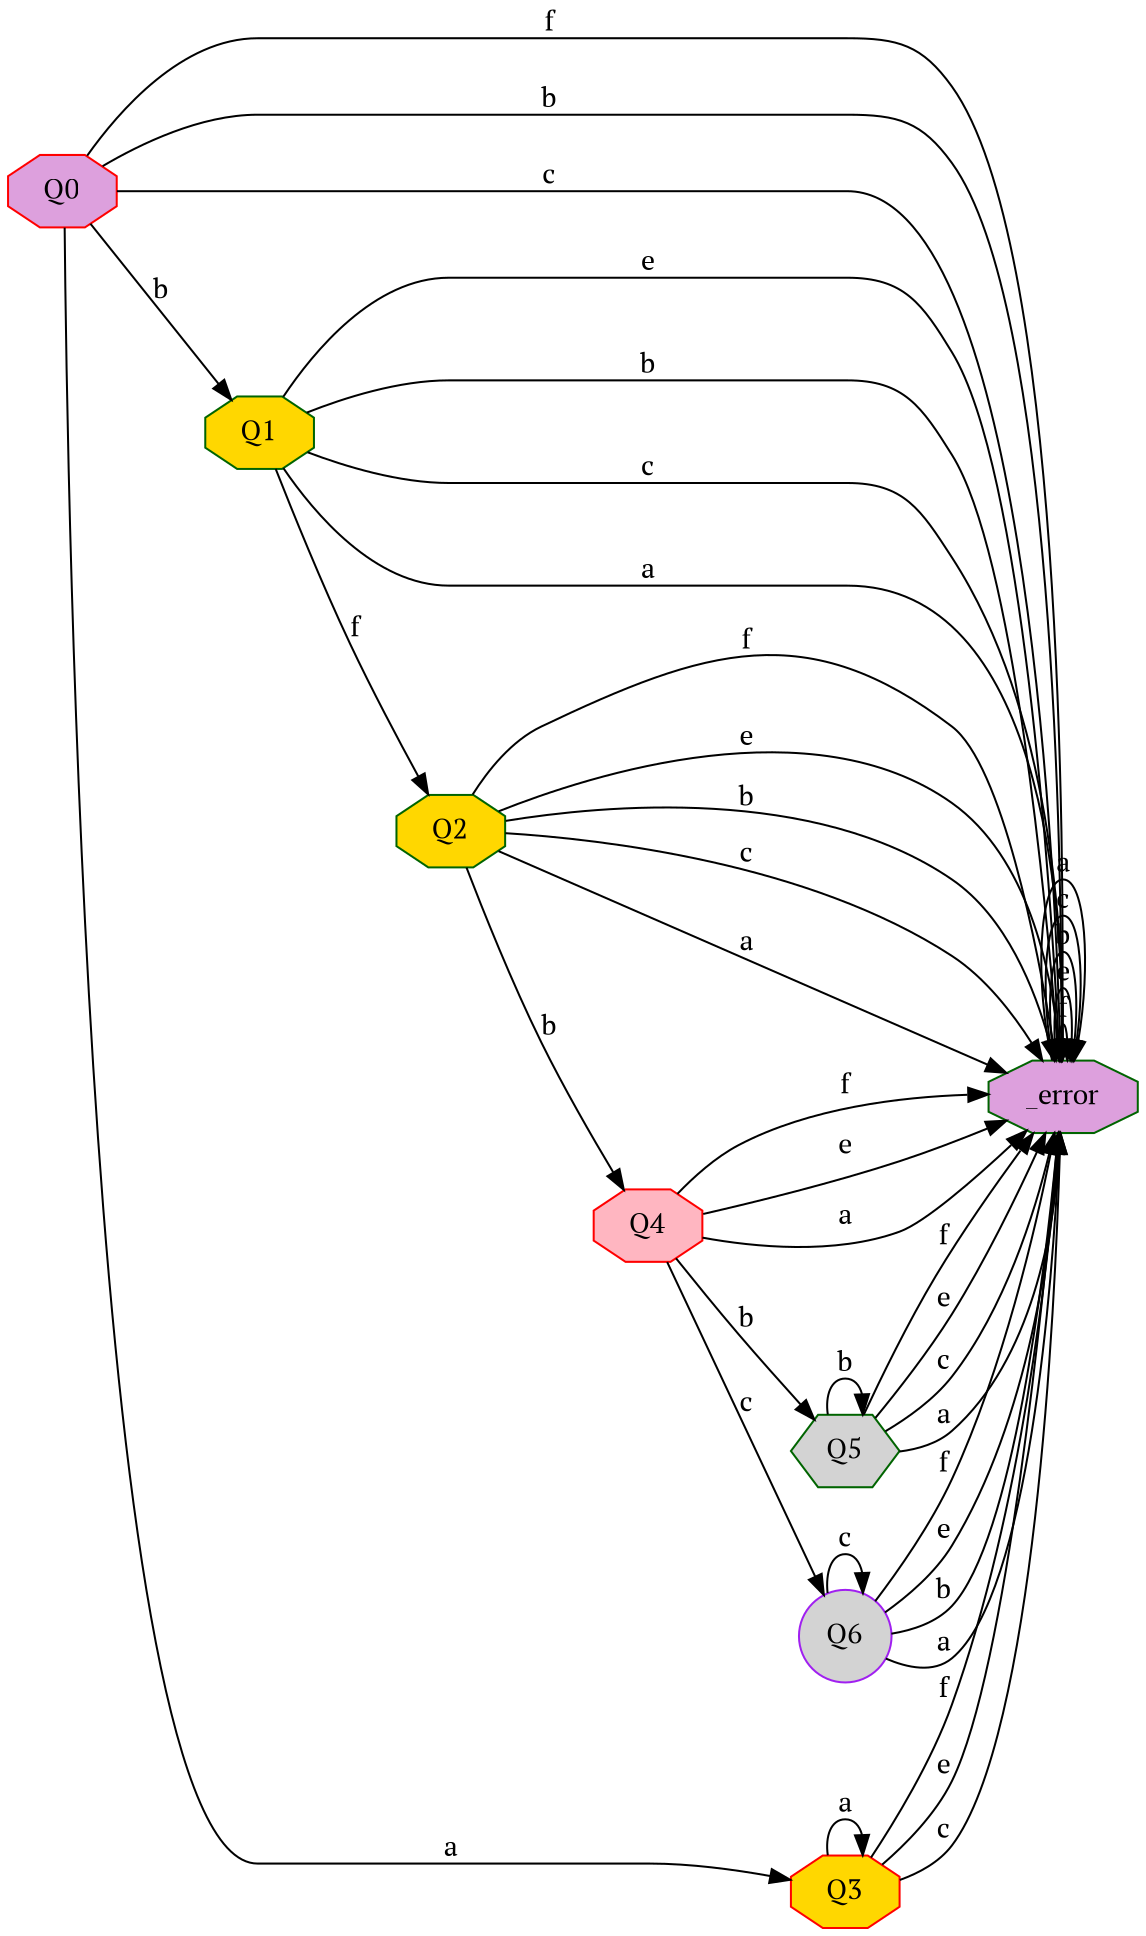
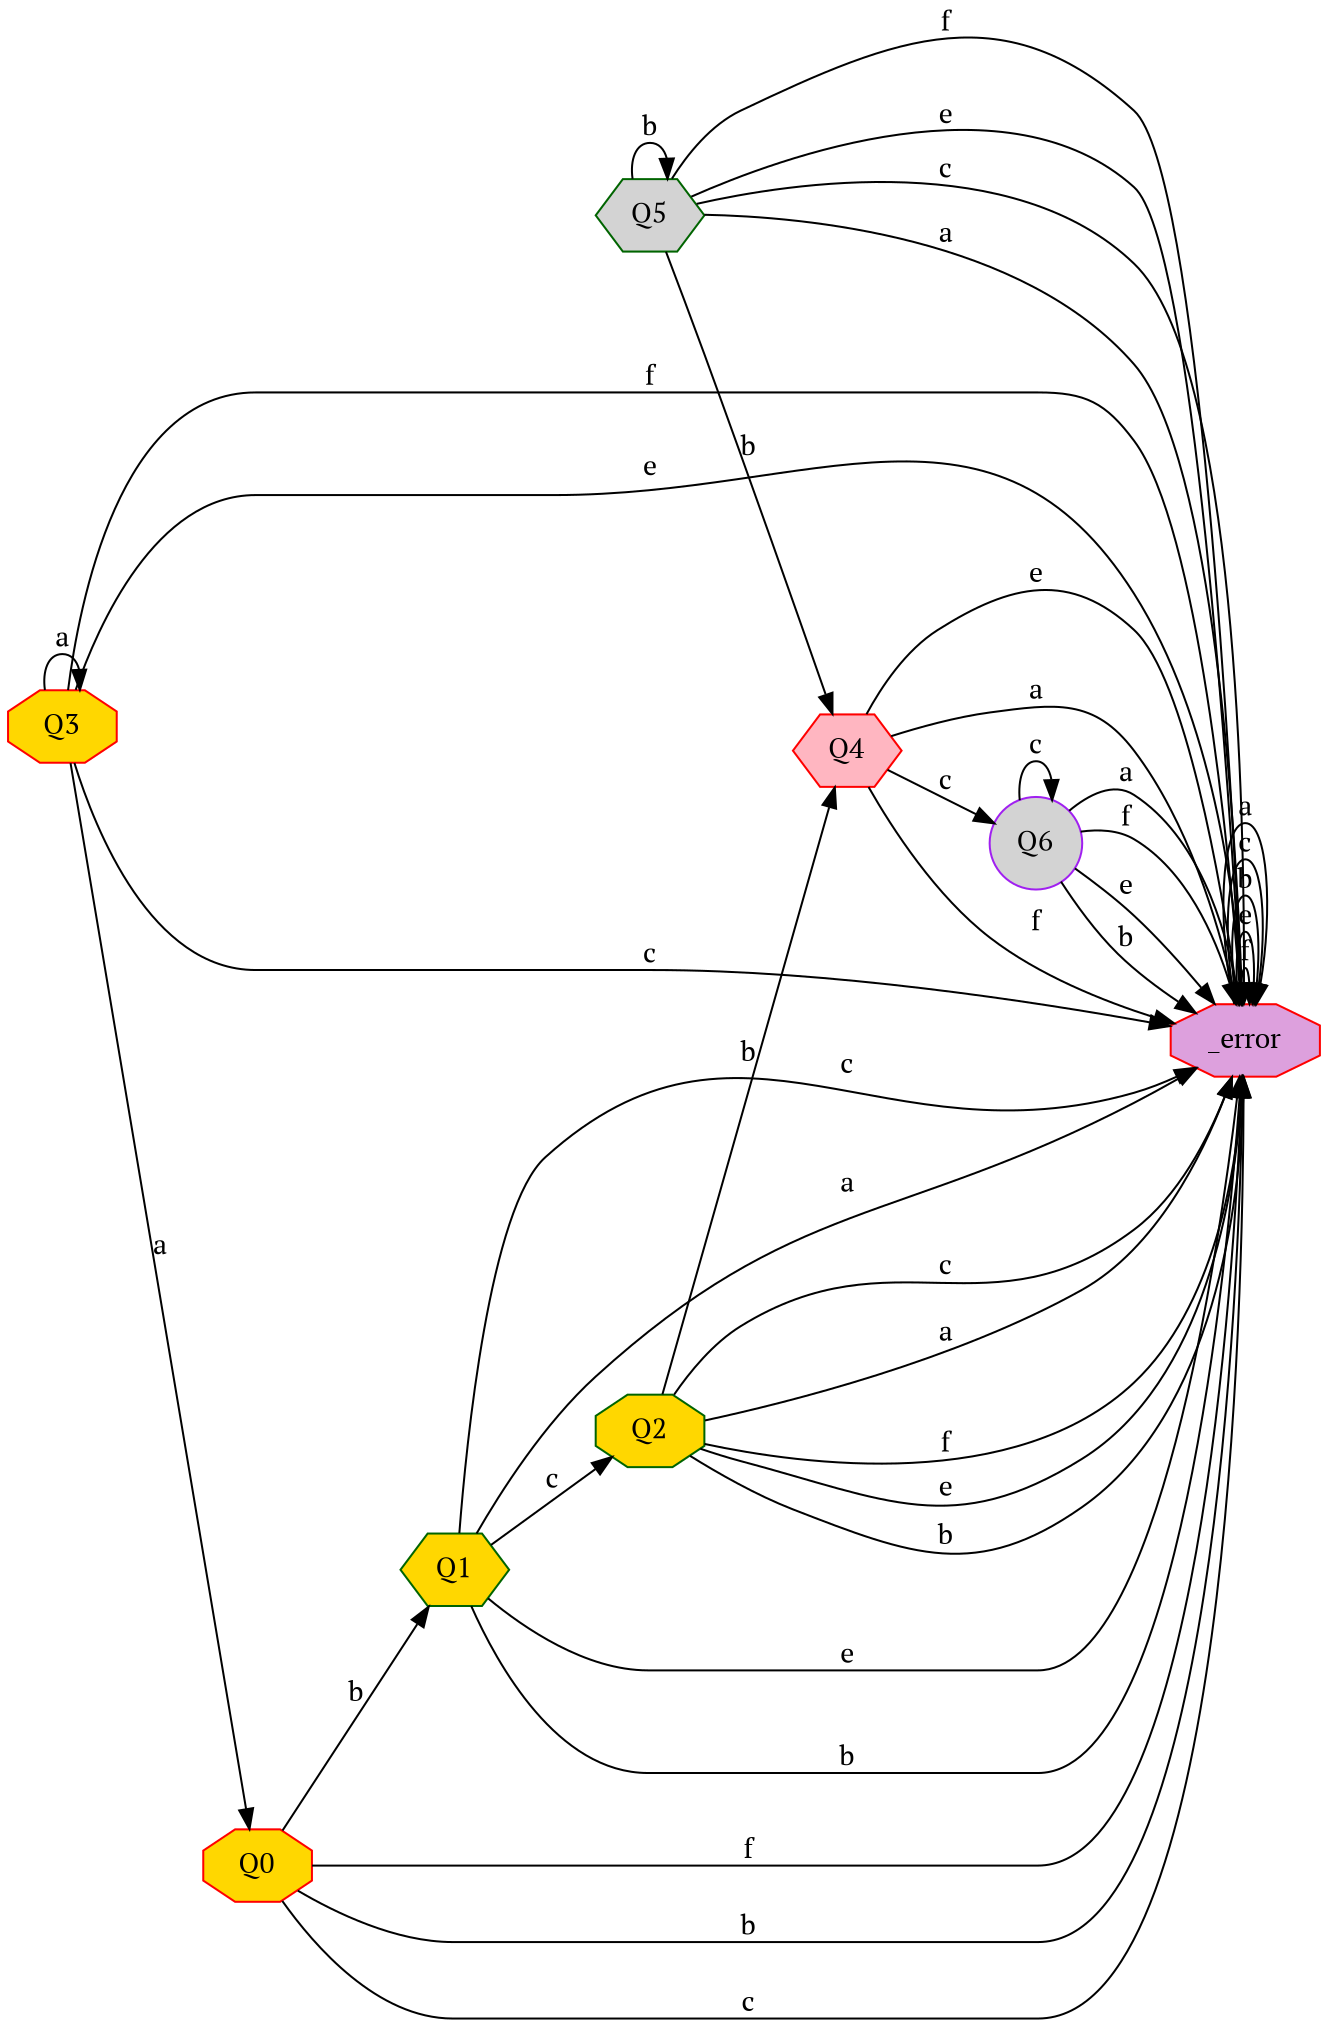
node "Q0": fillcolor plum -> gold
node "Q1": shape octagon -> hexagon
edge "Q1" -> "Q2": label "f" -> "c"
node "_error": color darkgreen -> red
node "Q4": shape octagon -> hexagon
edge "Q0" -> "Q3": reversed
edge "Q4" -> "Q5": reversed
